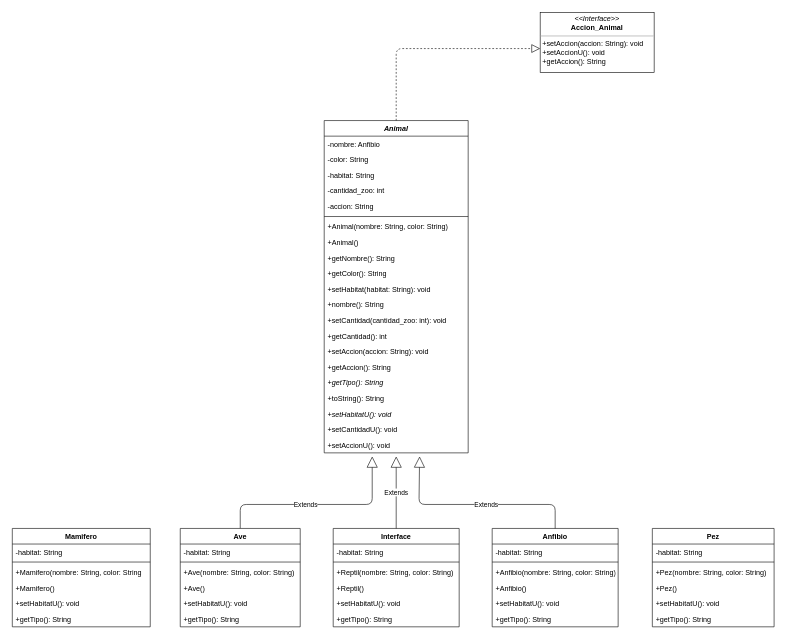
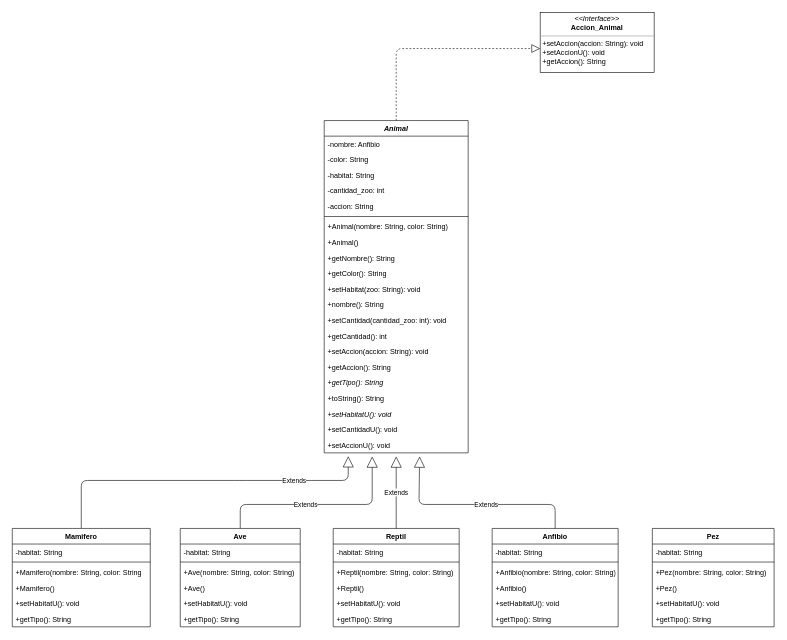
node "+setHabitat(habitat: String): void": label "+setHabitat(habitat: String): void" -> "+setHabitat(zoo: String): void"
edge "Mamifero" -> "+setAccionU(): void": added, label "Extends"
node "Interface": label "Interface" -> "Reptil"
